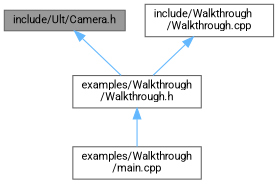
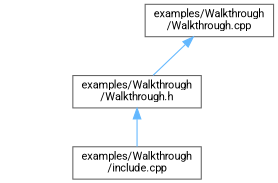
node "include/Ult/Camera.h": removed
node "include/Walkthrough /Walkthrough.cpp": label "include/Walkthrough /Walkthrough.cpp" -> "examples/Walkthrough /Walkthrough.cpp"
node "examples/Walkthrough /main.cpp": label "examples/Walkthrough /main.cpp" -> "examples/Walkthrough /include.cpp"
